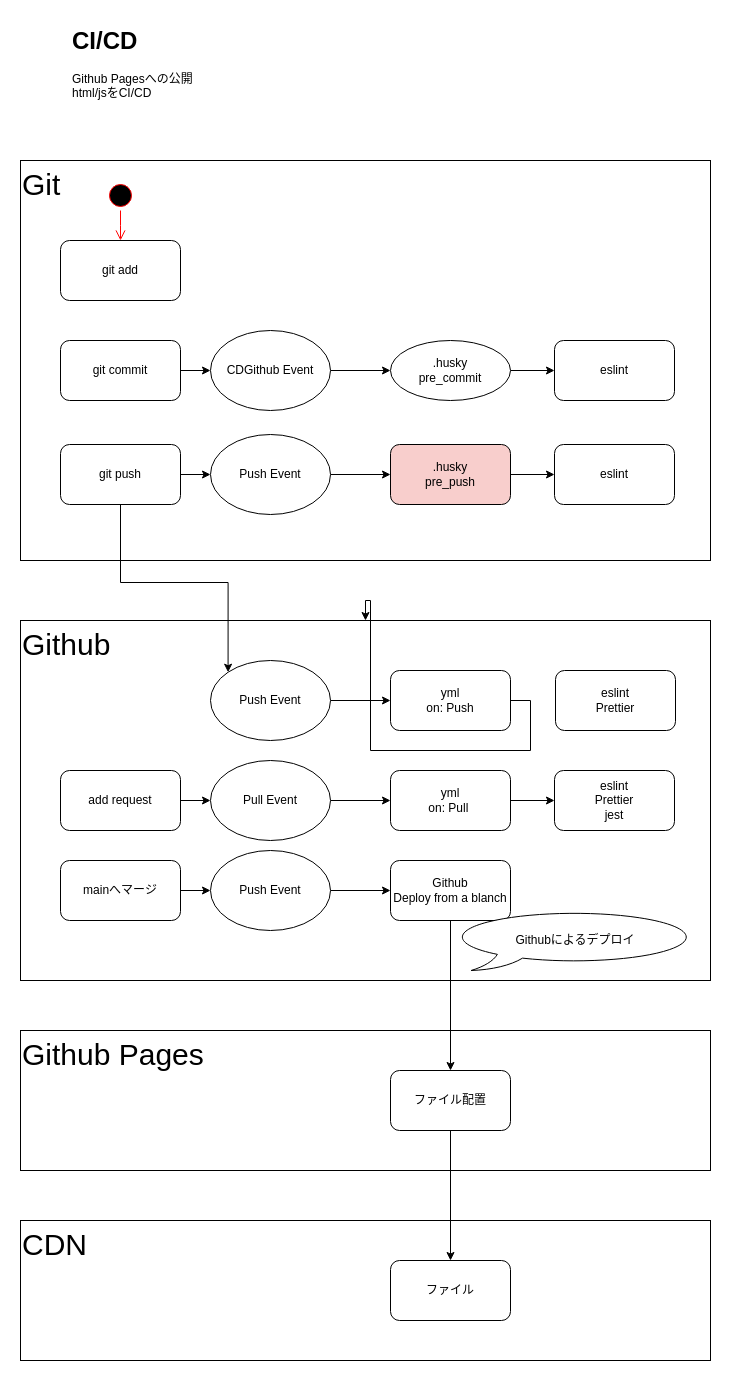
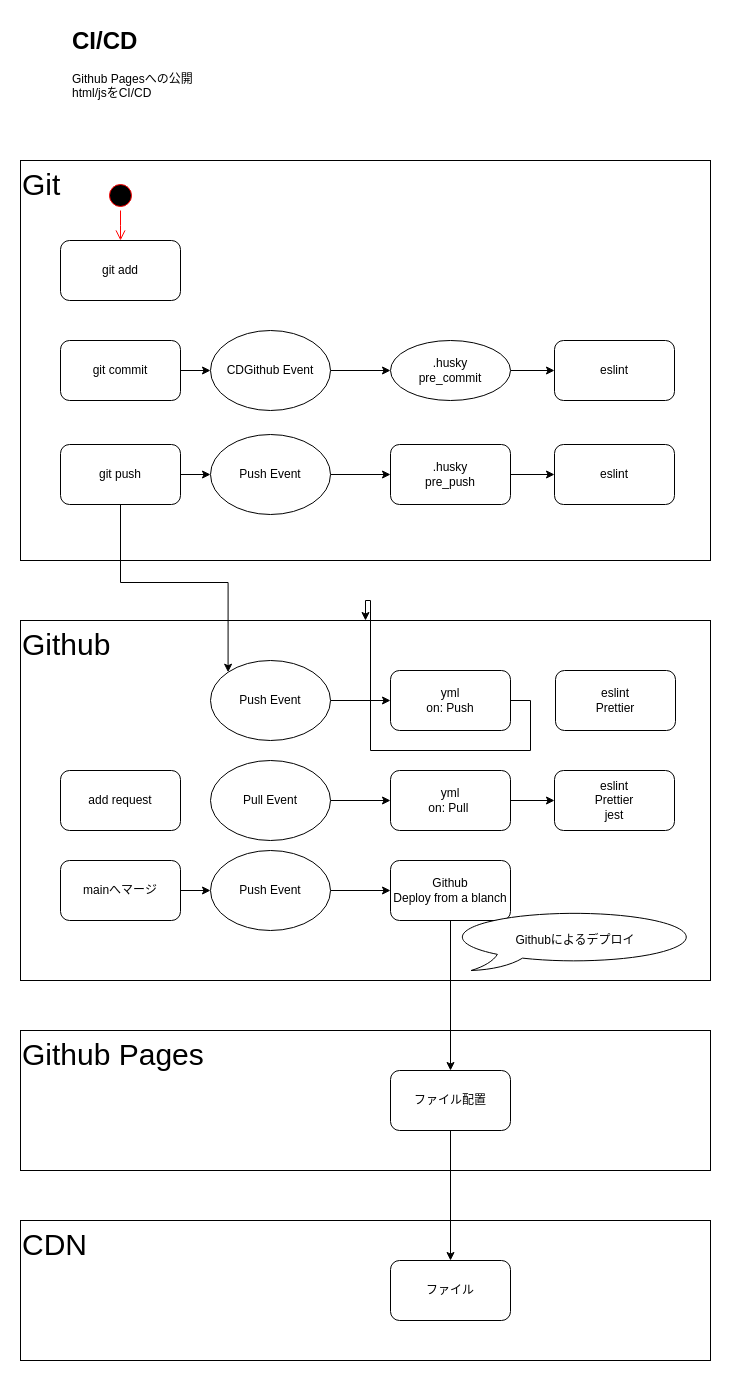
node ".husky pre_push": fillcolor #f8cecc -> #ffffff
edge "add request" -> "Pull Event": removed
